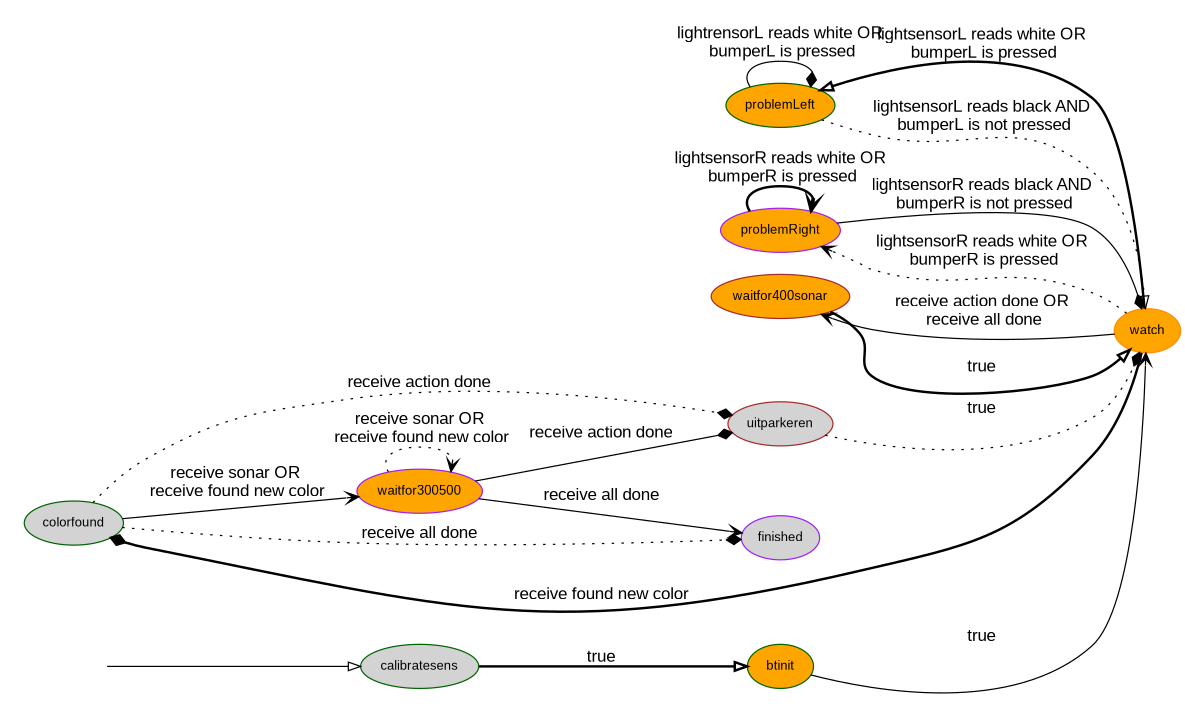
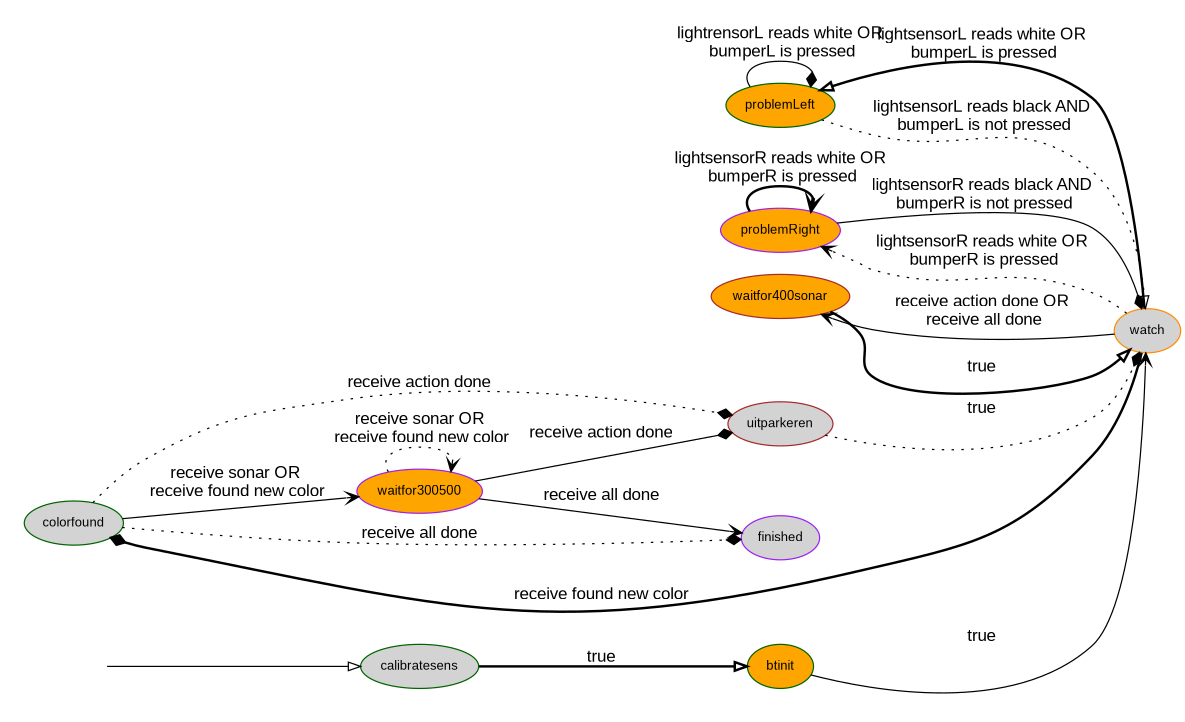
node "watch": fillcolor orange -> lightgrey
